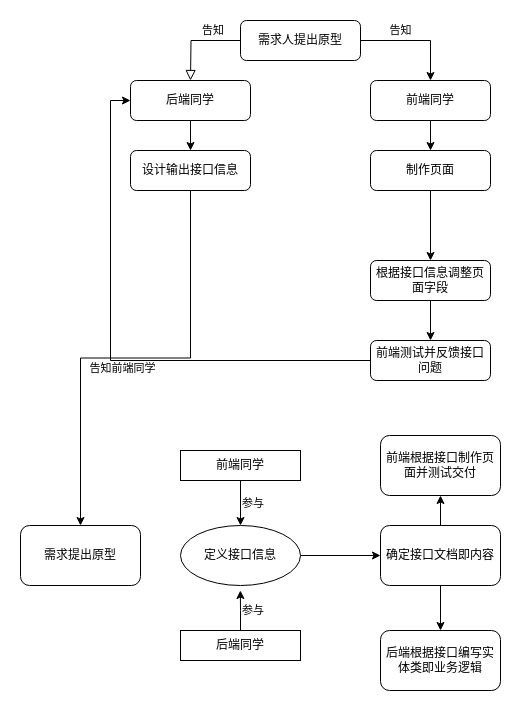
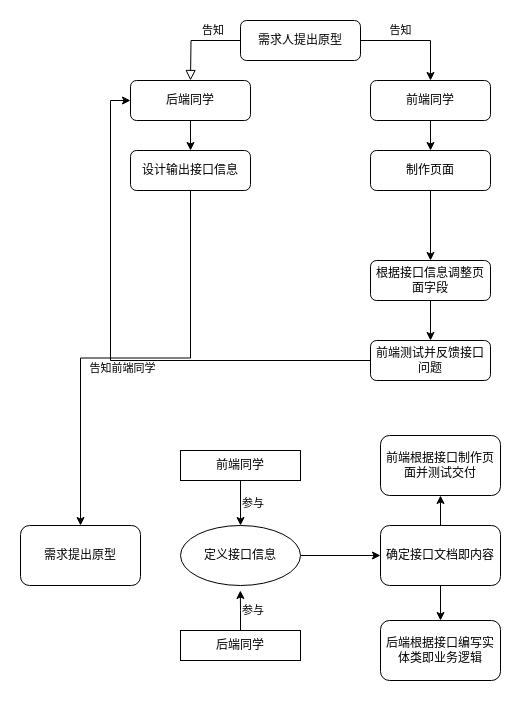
node "后端根据接口编写实体类即业务逻辑": moved (441, 661) -> (441, 651)
